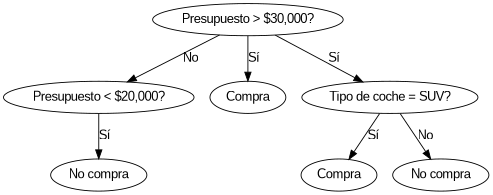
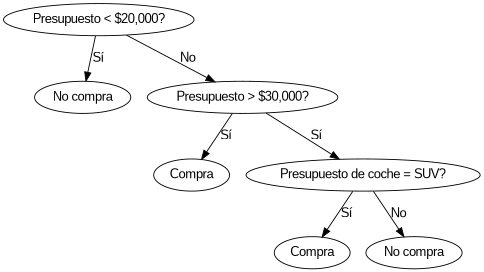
edge "Presupuesto > $30,000?" -> "Presupuesto < $20,000?": reversed
node "Tipo de coche = SUV?": label "Tipo de coche = SUV?" -> "Presupuesto de coche = SUV?"
